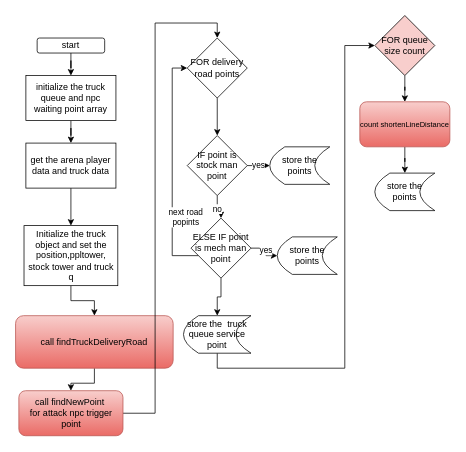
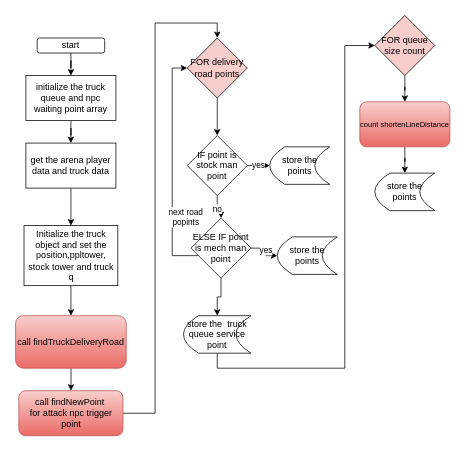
node "FOR delivery road points": fillcolor #ffffff -> #f8cecc
node "call findTruckDeliveryRoad": size 158x53 -> 111x53
